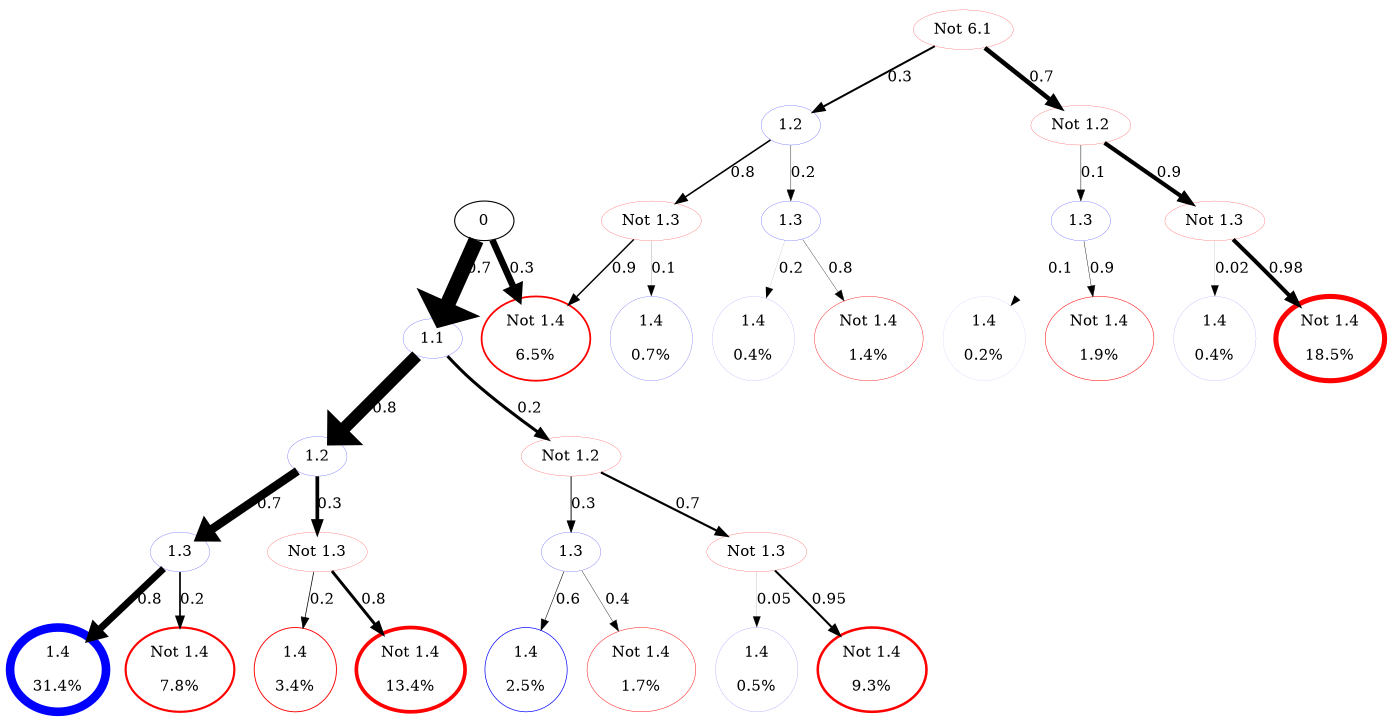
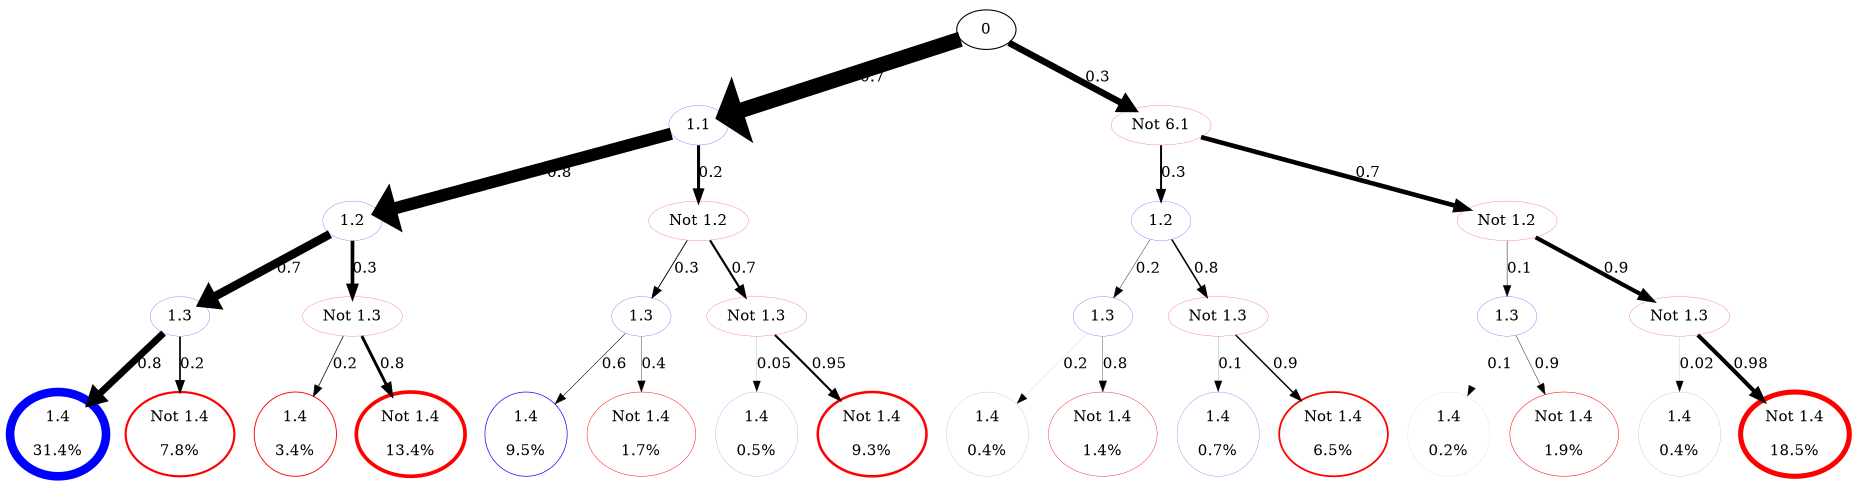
edge "0" -> "Not 1.4 6.5%": now "0" -> "Not 6.1"
node "1.4 2.5%": label "1.4 2.5%" -> "1.4 9.5%"
